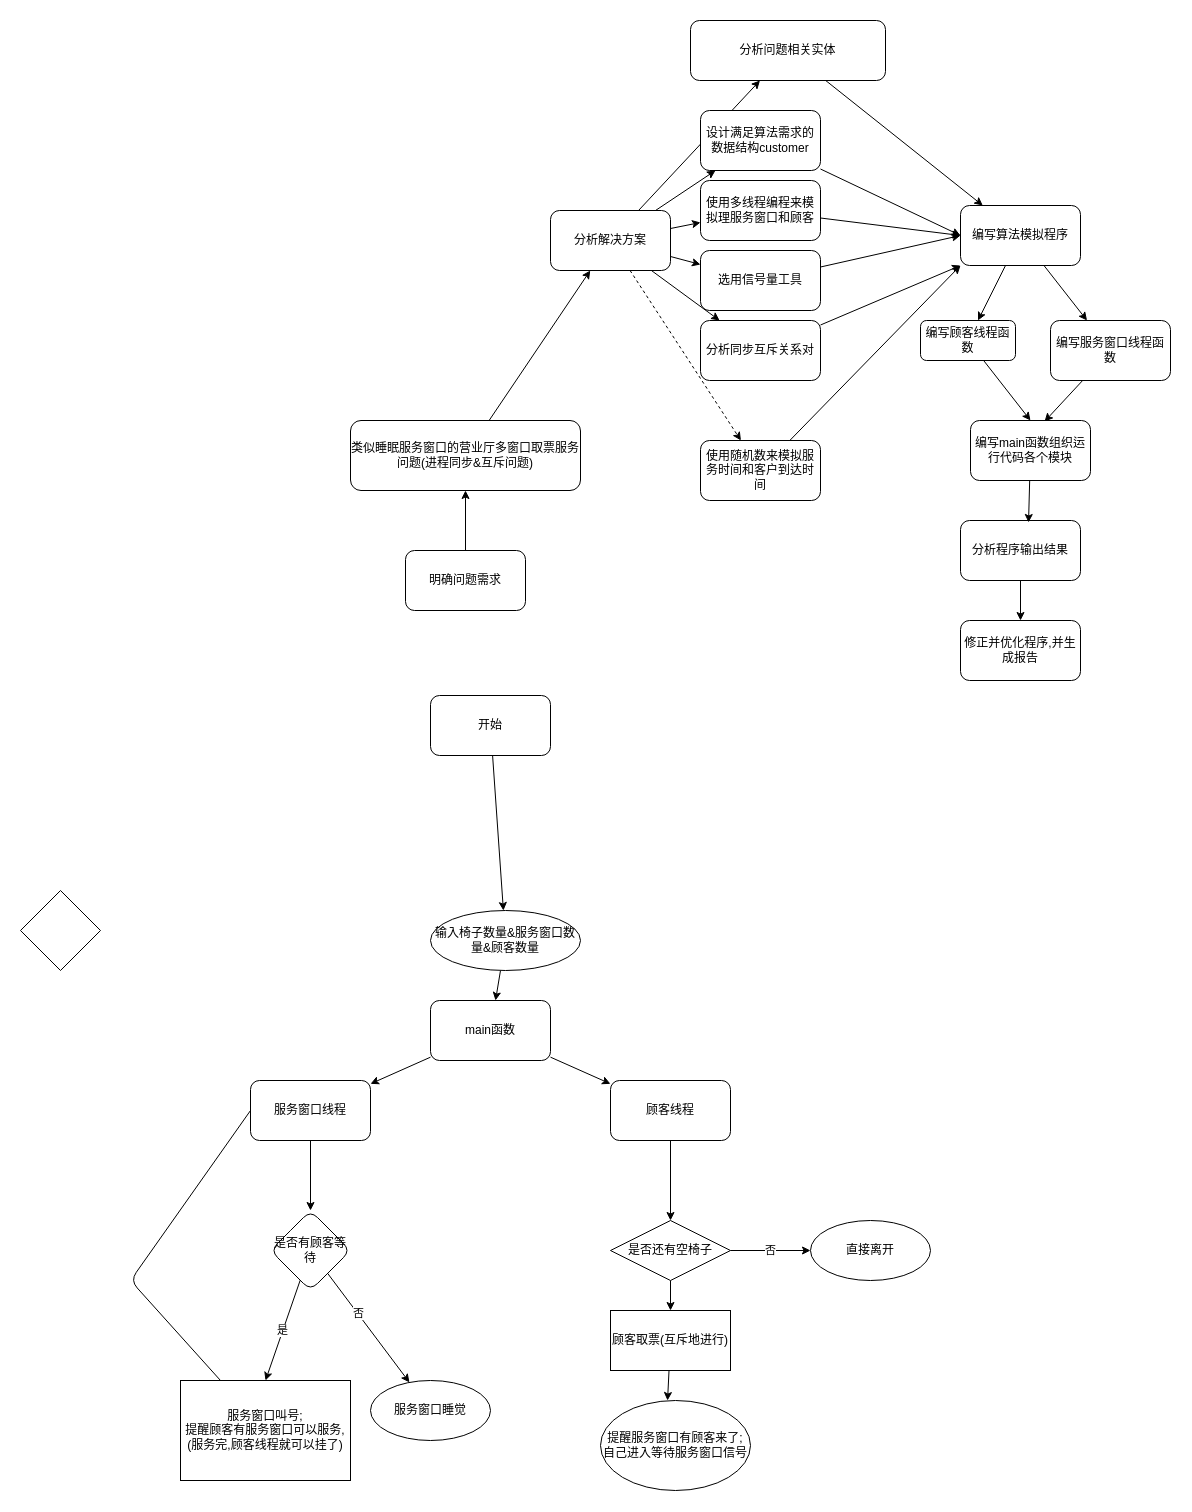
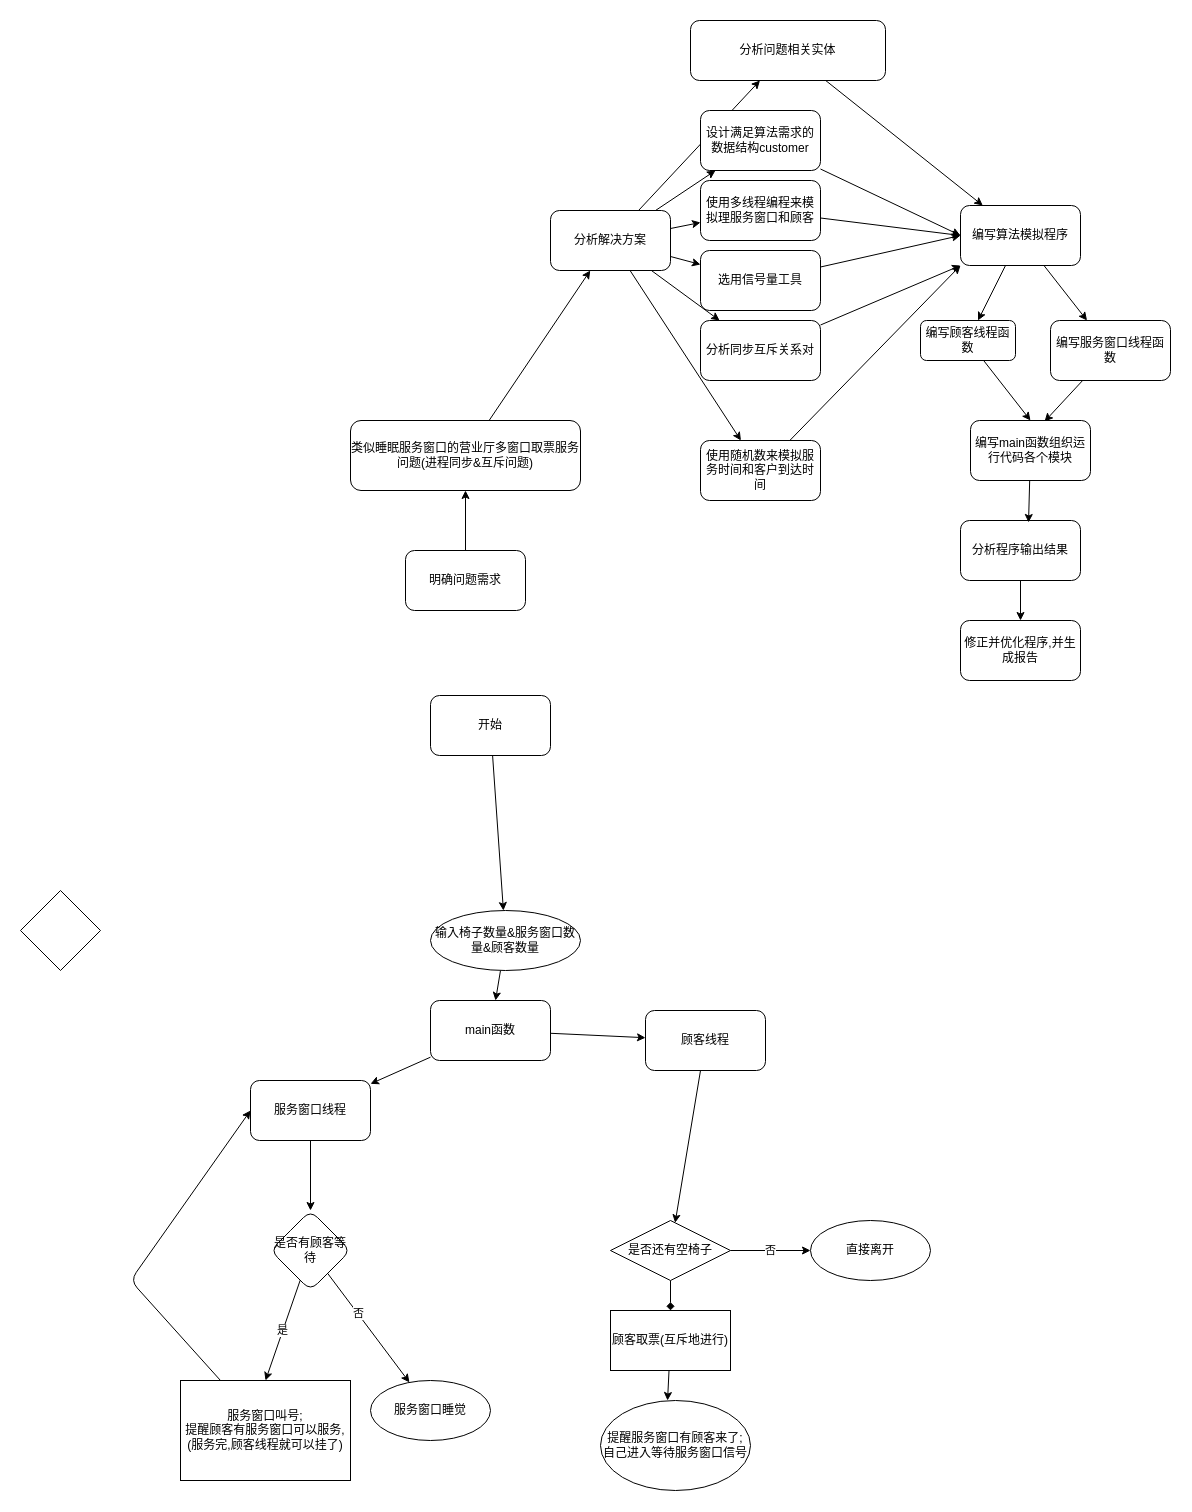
edge "分析解决方案" -> "使用随机数来模拟服务时间和客户到达时间": style dashed -> solid
node "顾客线程": moved (671, 1111) -> (706, 1041)
edge "服务窗口线程" -- "服务窗口叫号; 提醒顾客有服务窗口可以服务, (服务完,顾客线程就可以挂了)": arrowhead none -> classic
edge "是否还有空椅子" -> "顾客取票(互斥地进行)": arrowhead classic -> diamond
